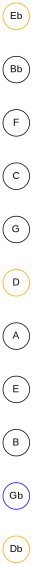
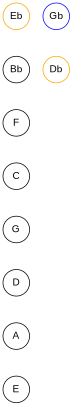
node "D": color orange -> black
node "B": removed
